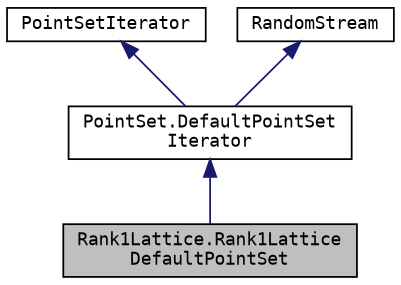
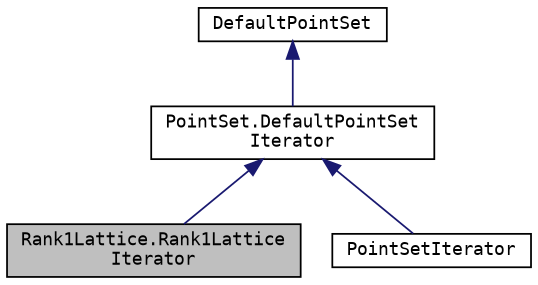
node "RandomStream": label "RandomStream" -> "DefaultPointSet"
edge "PointSet.DefaultPointSet Iterator" -> "PointSetIterator": reversed
node "Rank1Lattice.Rank1Lattice DefaultPointSet": label "Rank1Lattice.Rank1Lattice DefaultPointSet" -> "Rank1Lattice.Rank1Lattice Iterator"
